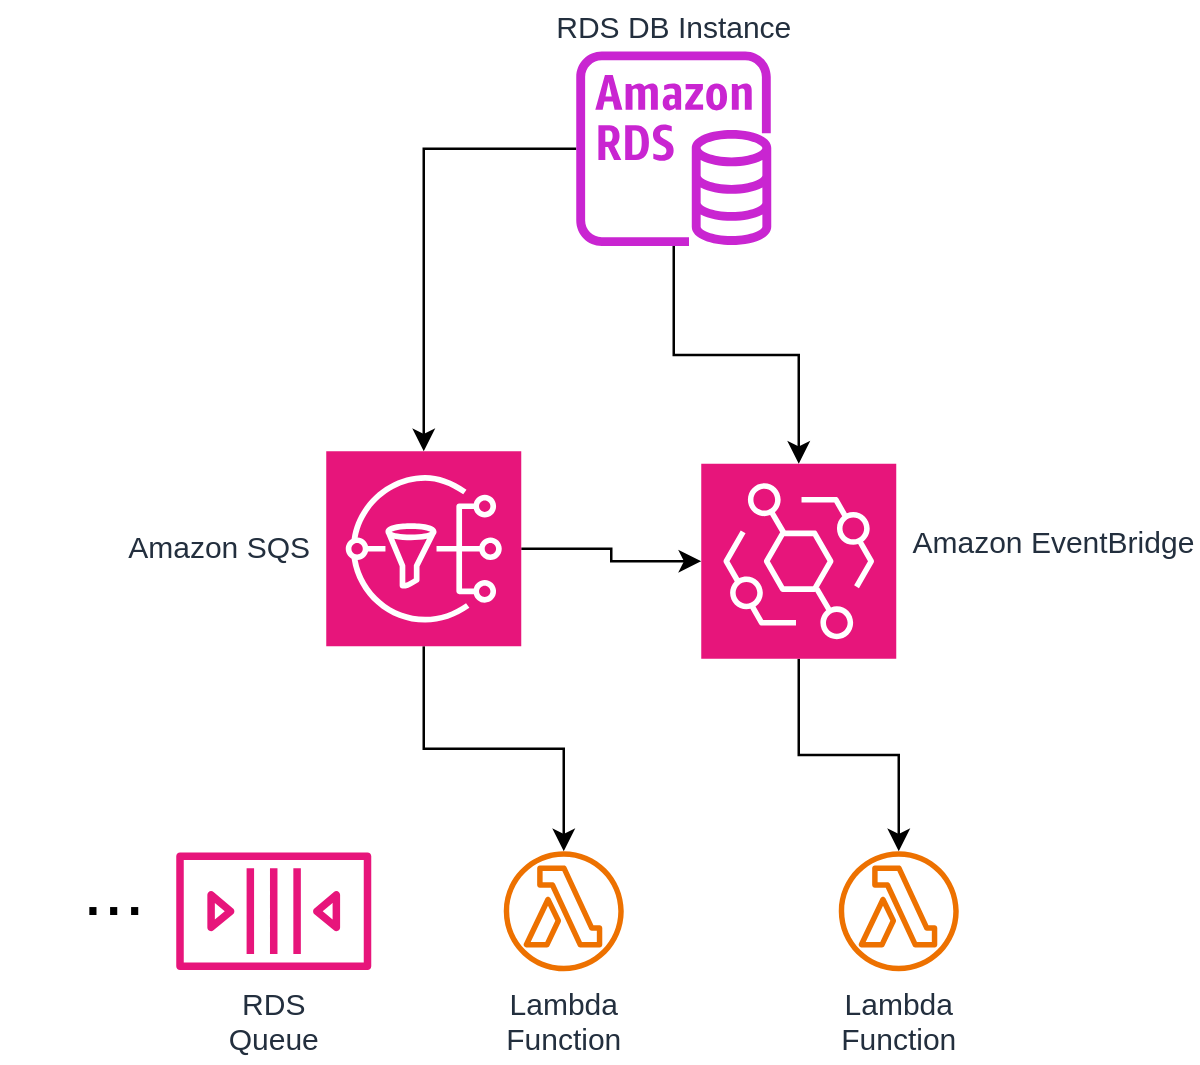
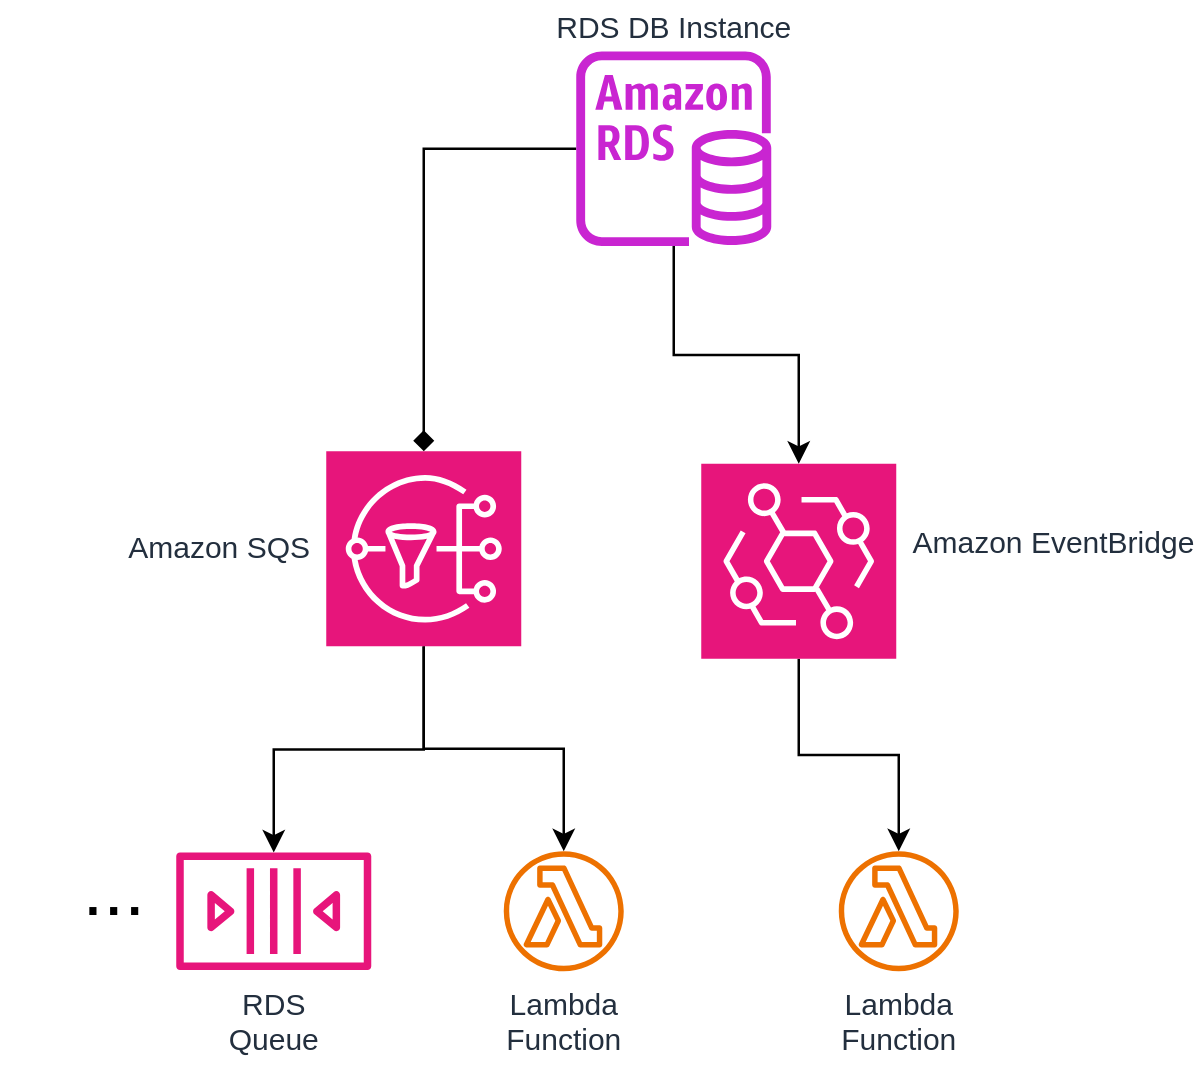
edge "RDS DB Instance" -> "Amazon SQS": arrowhead classic -> diamond
edge "Amazon SQS" -> "Amazon EventBridge": now "Amazon SQS" -> "RDS Queue"
